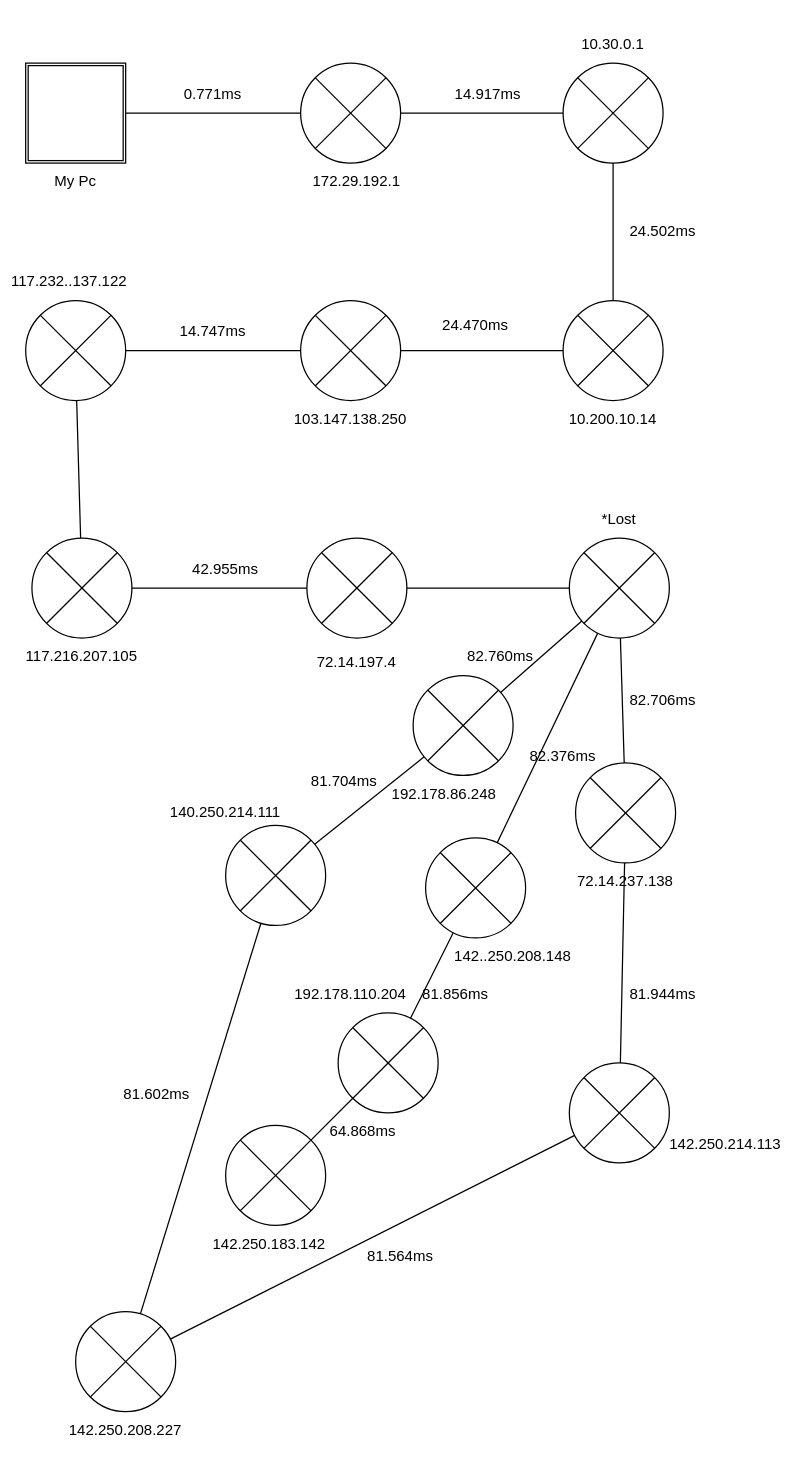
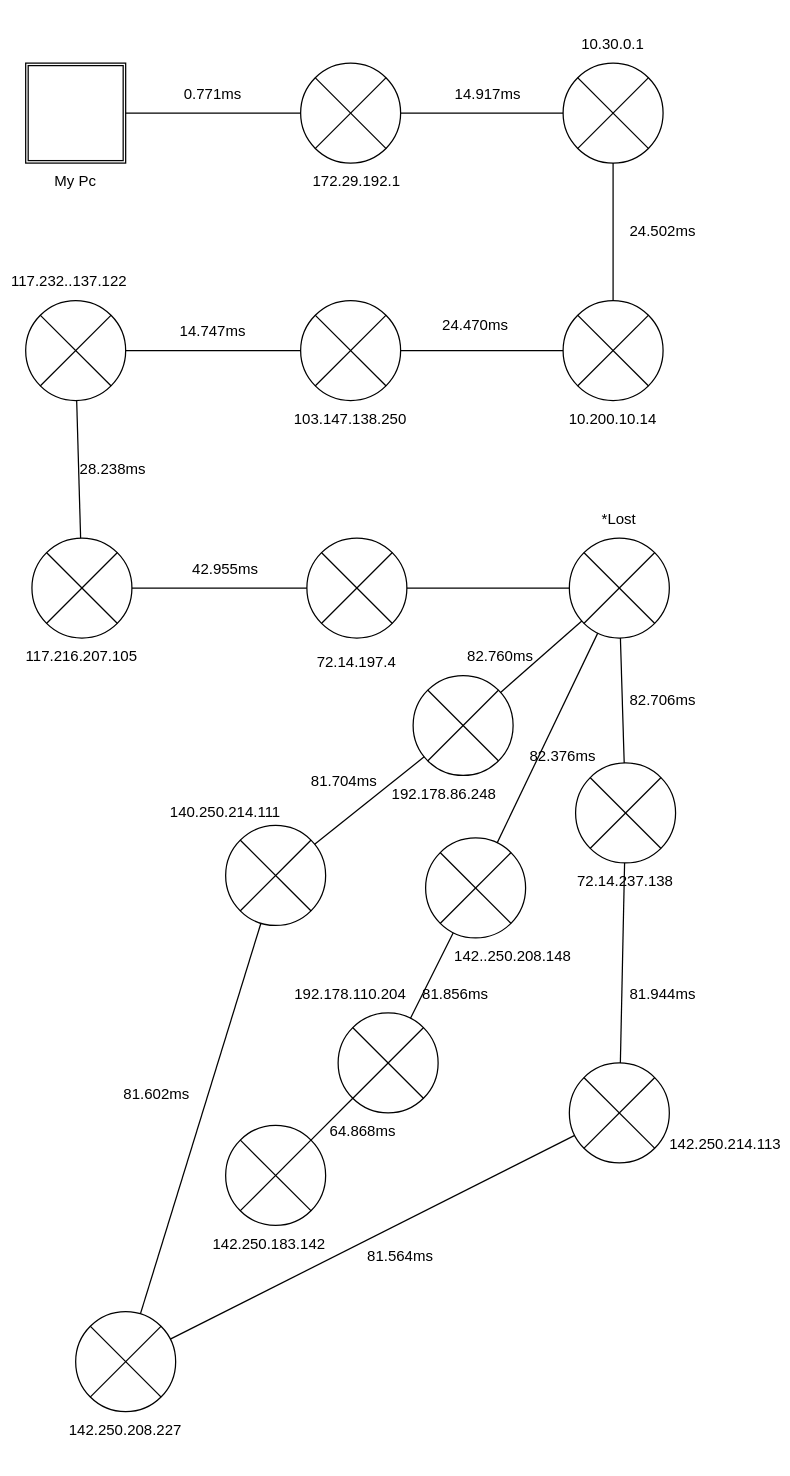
node "28.238ms": added
